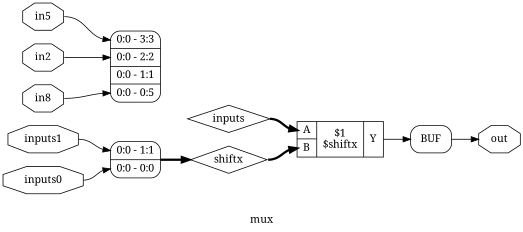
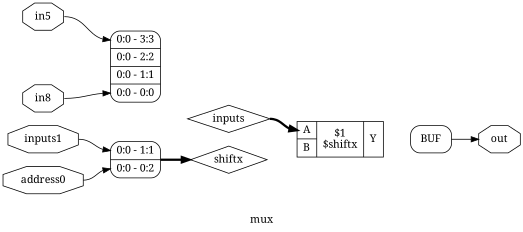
node "in2": removed
node "0:0 - 3:3": text "0:0 - 0:5" -> "0:0 - 0:0"
edge "A" -> "BUF": removed
edge "shiftx" -> "A": removed
node "0:0 - 1:1": text "0:0 - 0:0" -> "0:0 - 0:2"
node "inputs0": label "inputs0" -> "address0"
